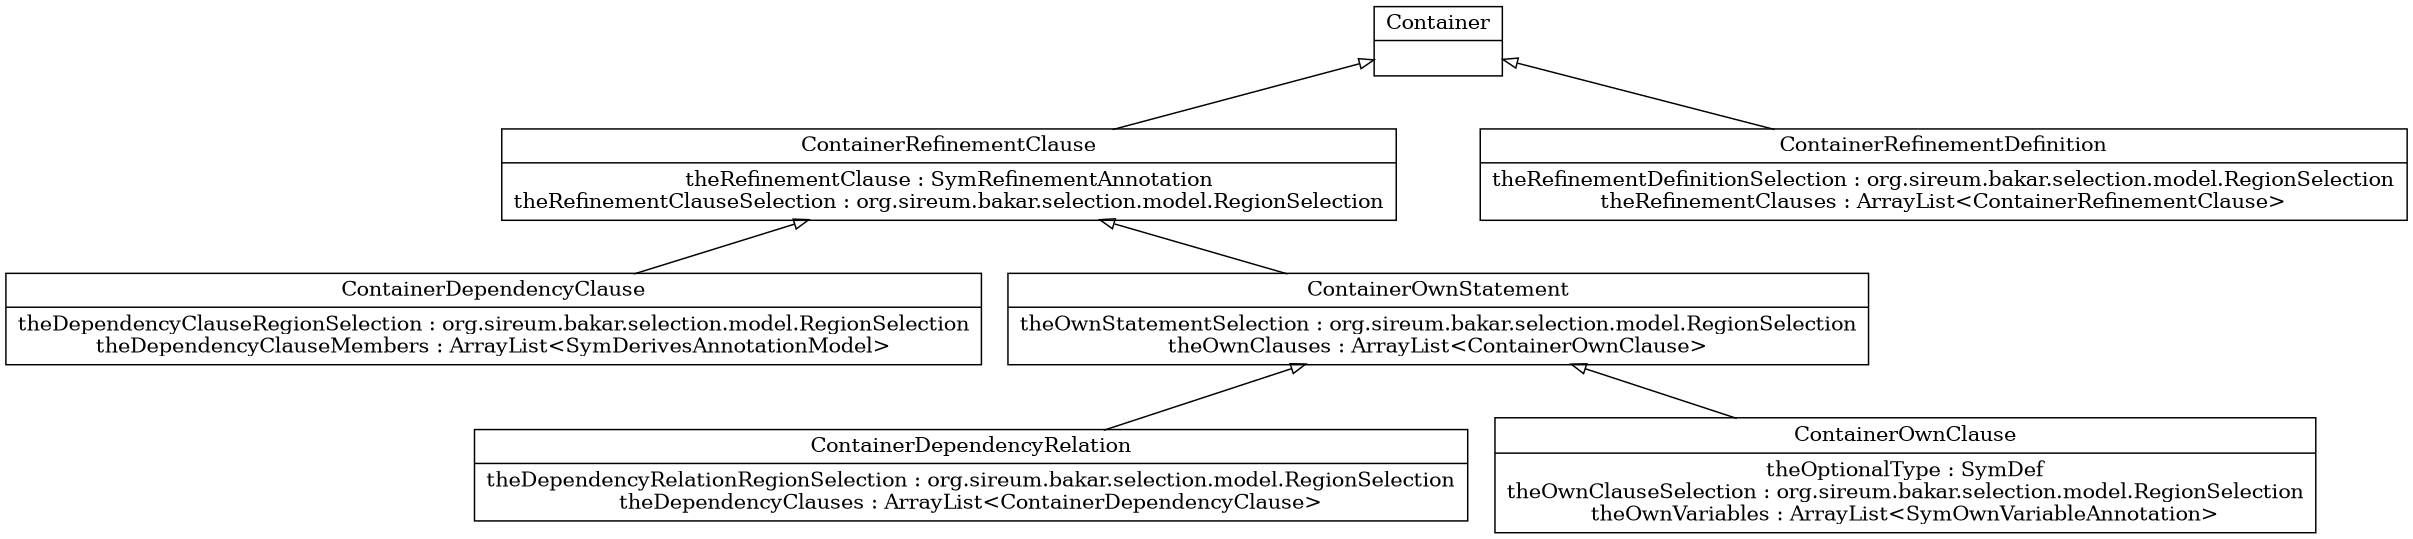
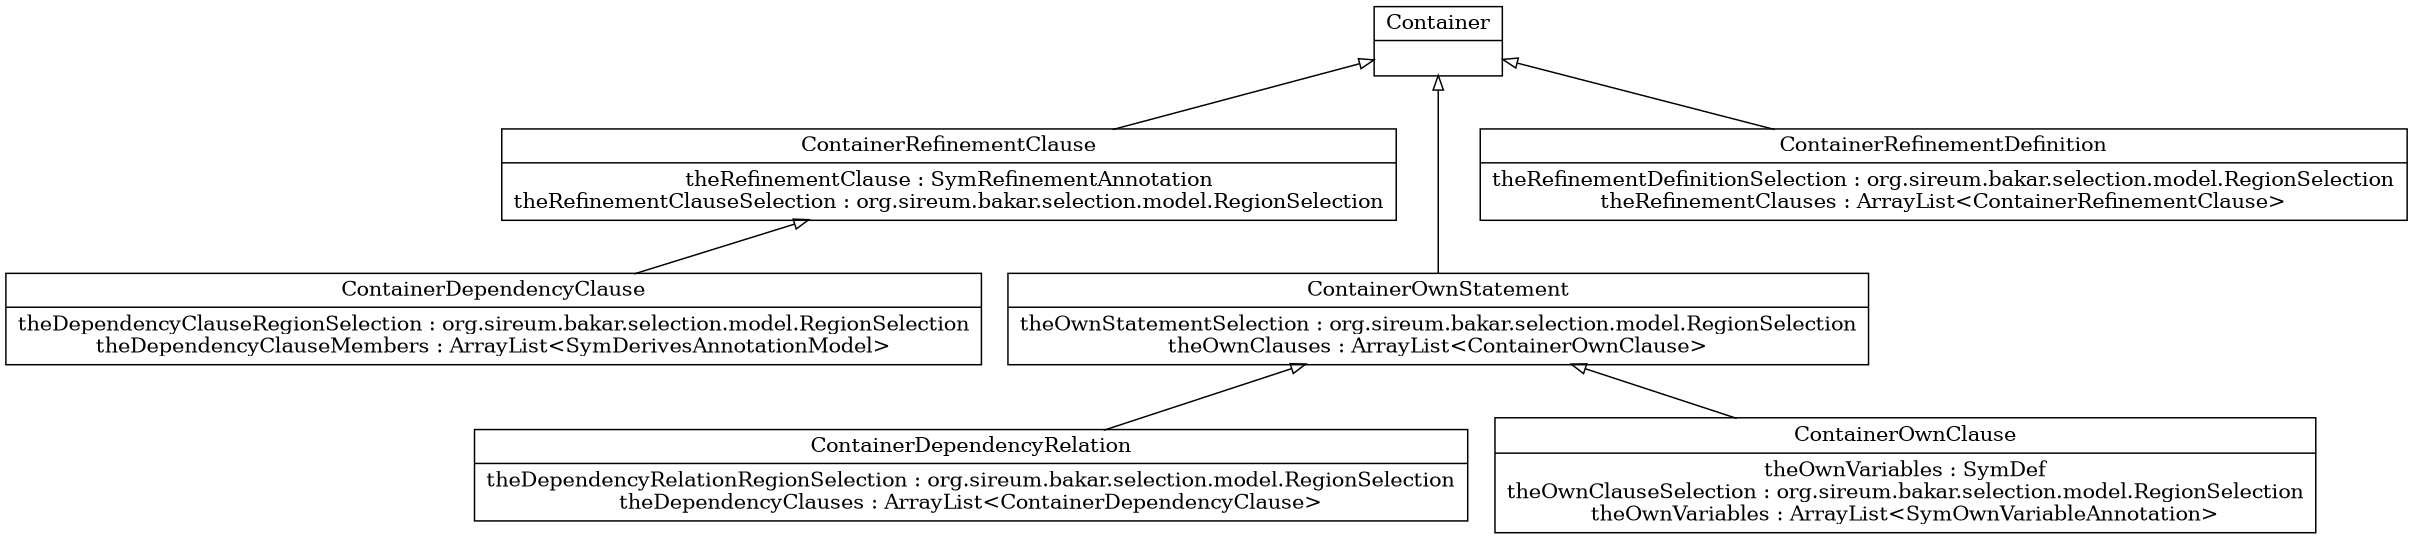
edge "ContainerOwnStatement" -> "ContainerRefinementClause": now "ContainerOwnStatement" -> "Container"
node "ContainerOwnClause": text "theOptionalType : SymDef" -> "theOwnVariables : SymDef"
